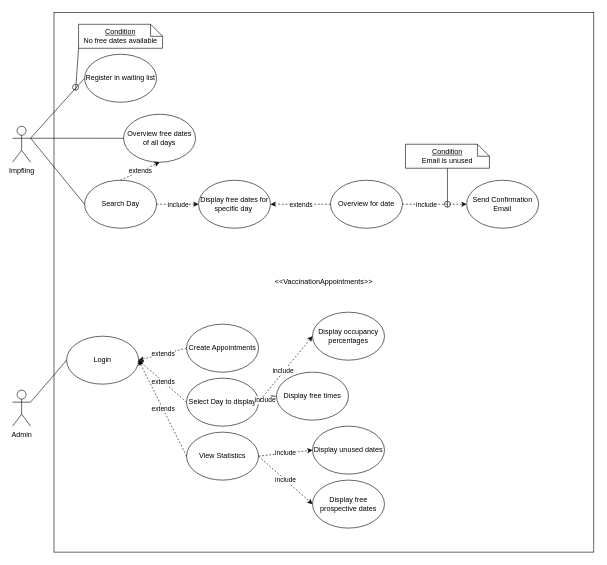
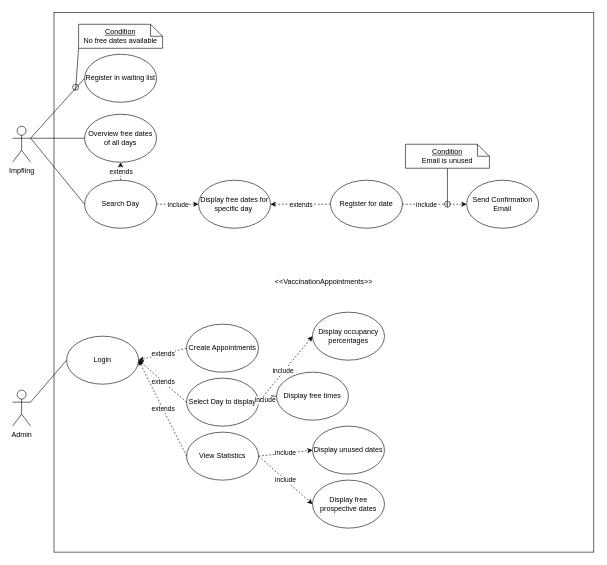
node "Overview free dates of all days": moved (159, 138) -> (120, 138)
node "Overview for date": label "Overview for date" -> "Register for date"
